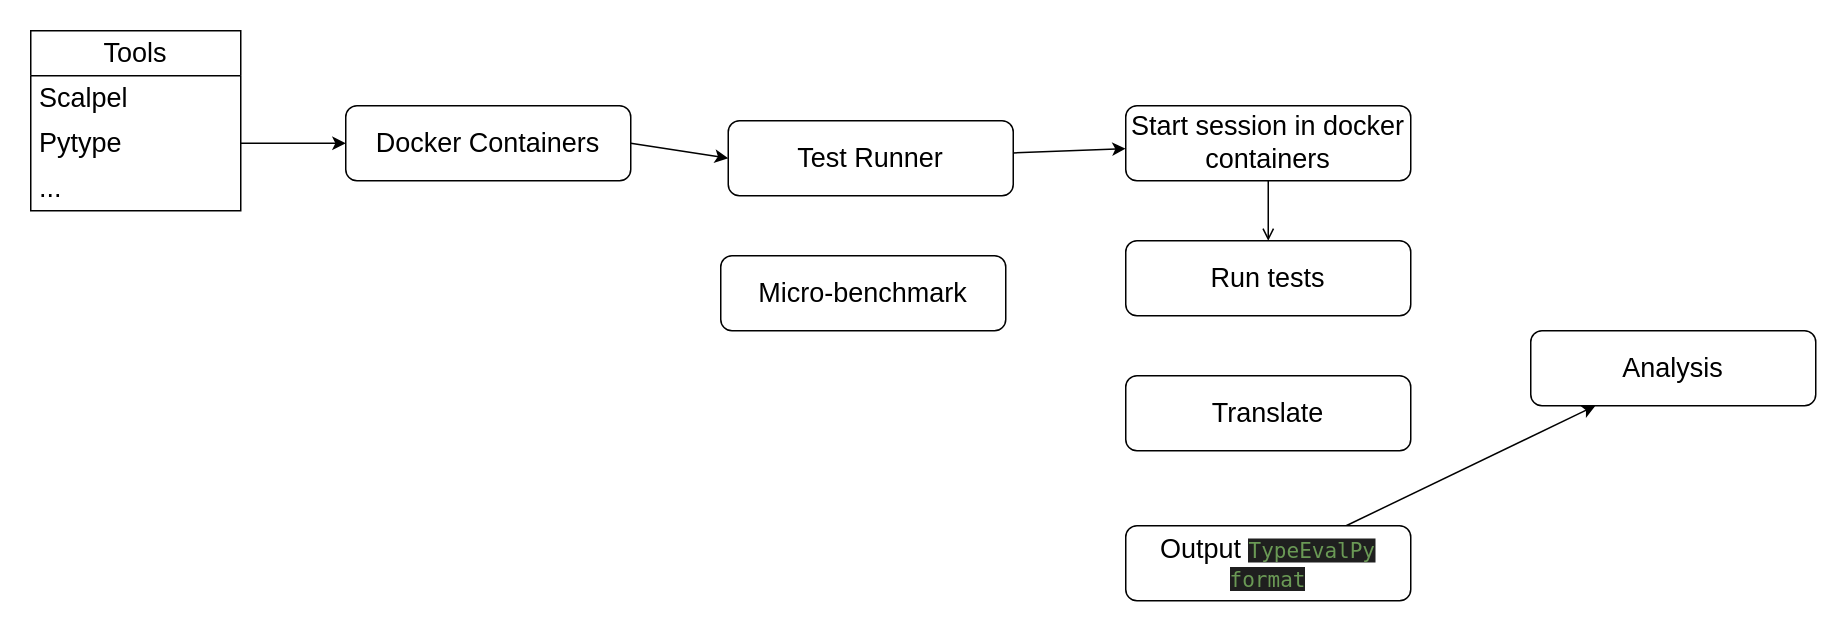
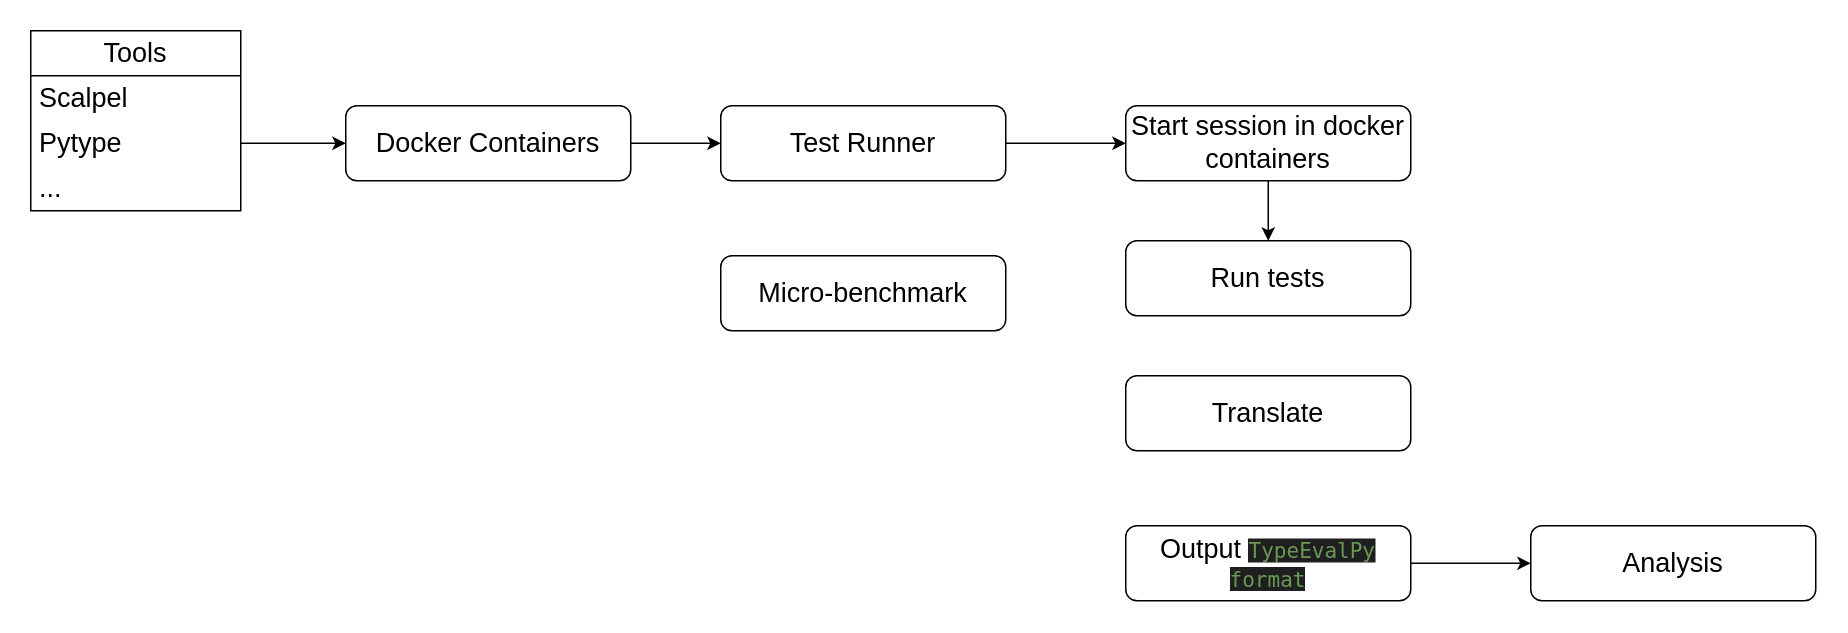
node "Test Runner": moved (871, 158) -> (863, 143)
edge "Start session in docker containers" -> "Run tests": arrowhead open -> classic
node "Analysis": moved (1673, 368) -> (1673, 563)
